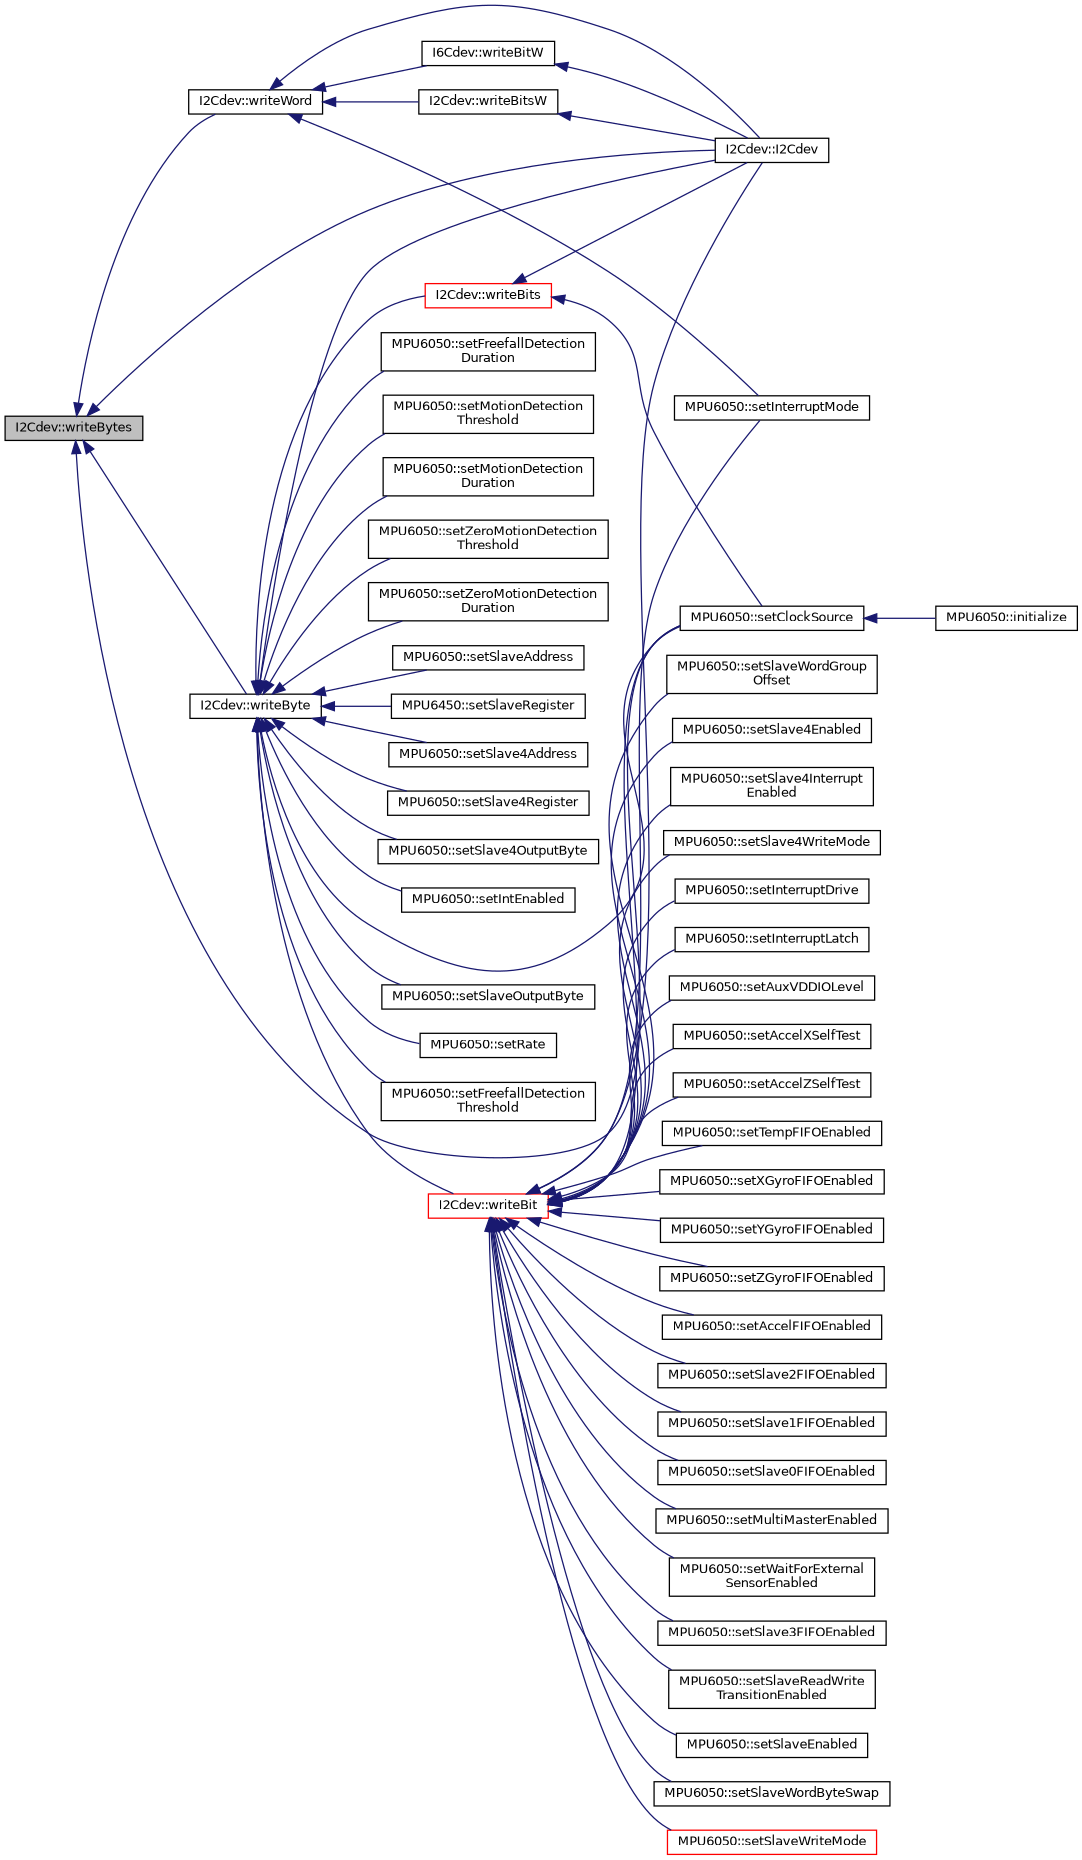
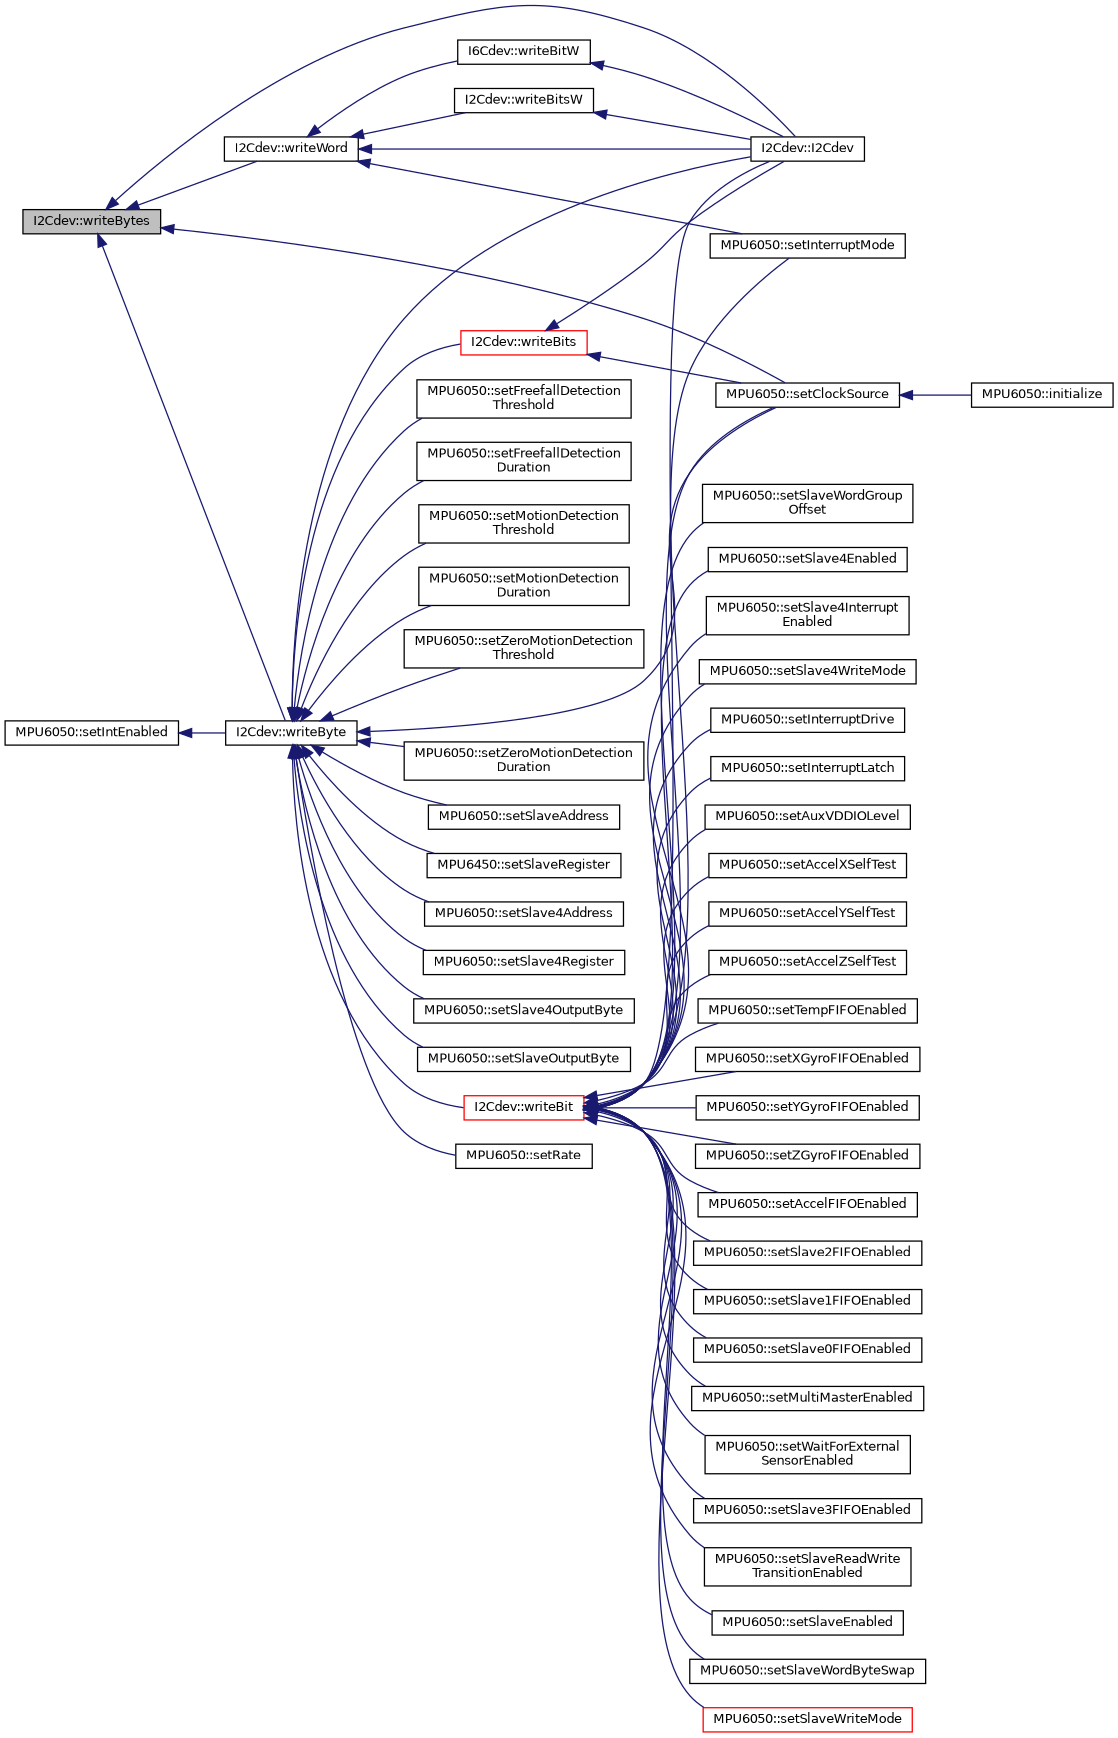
edge "MPU6050::setIntEnabled" -> "I2Cdev::writeByte": reversed
node "MPU6050::setAccelYSelfTest": added
